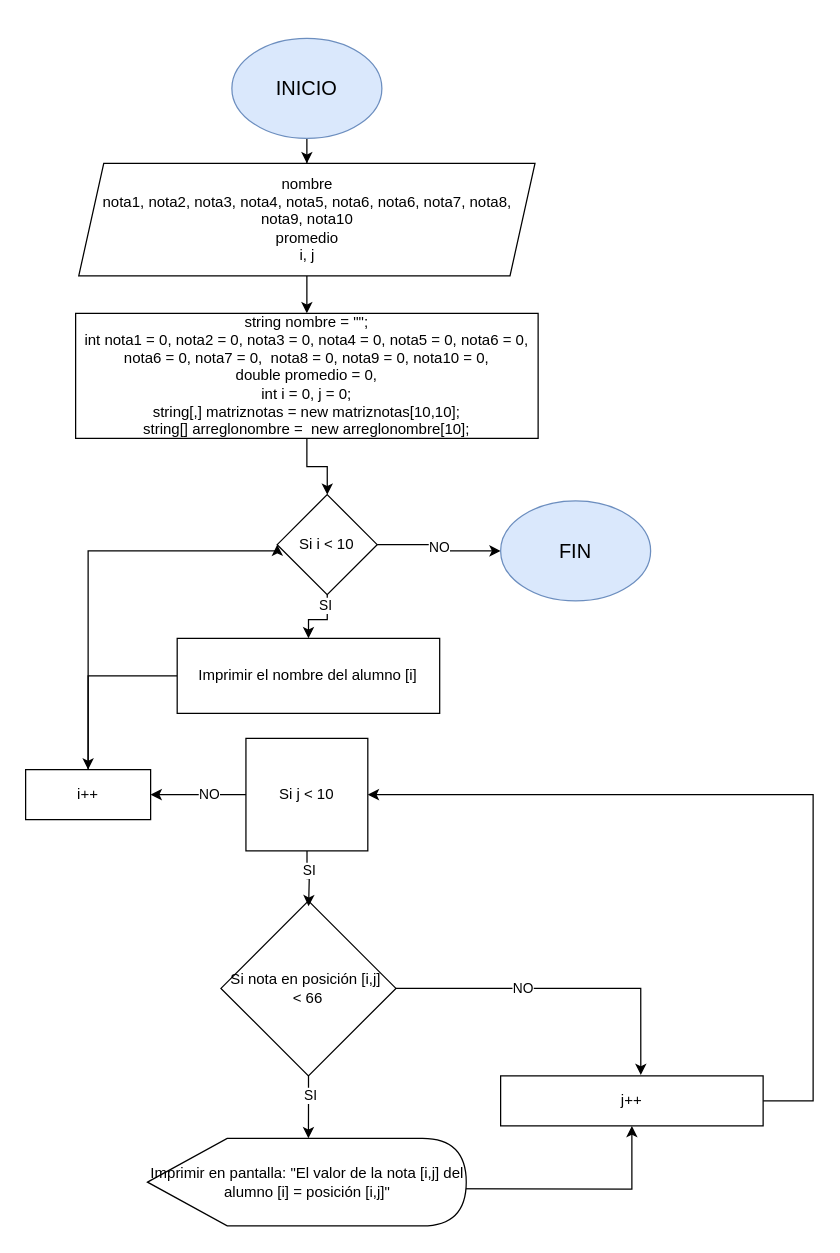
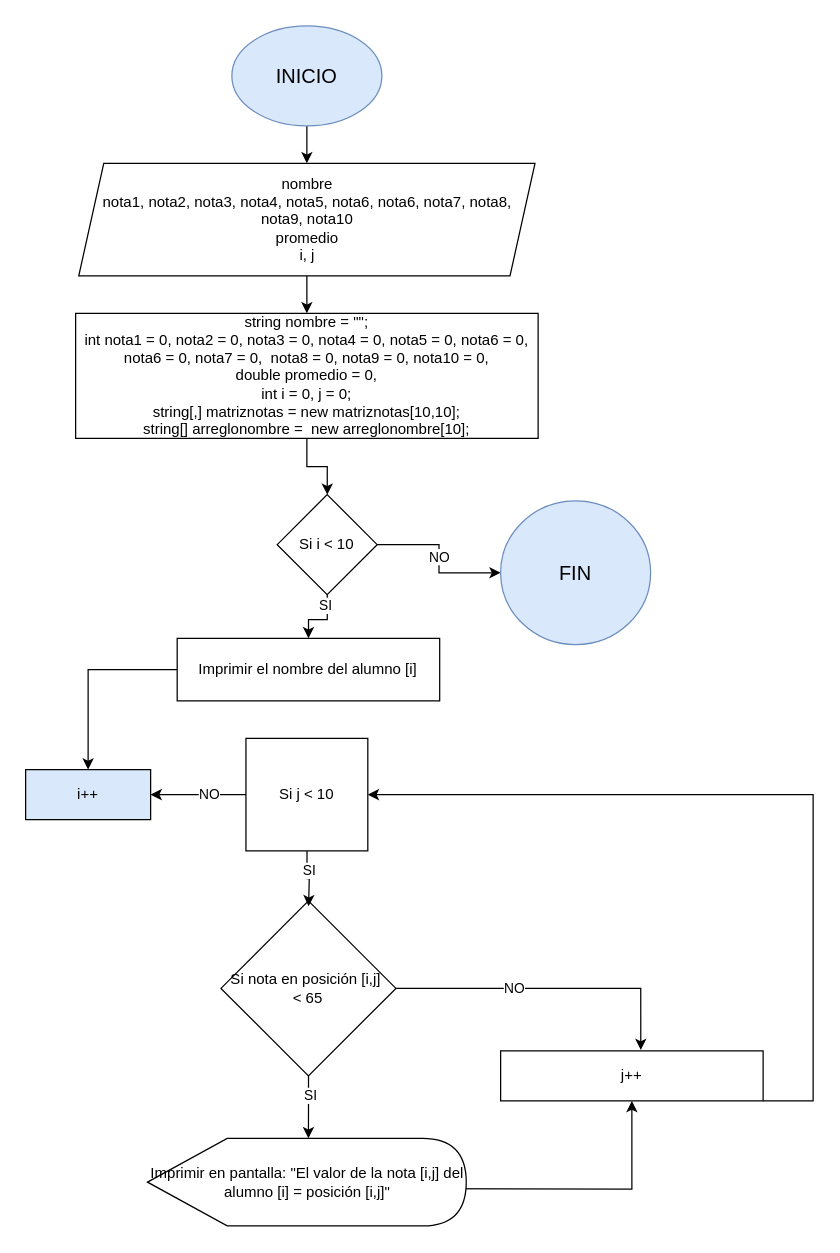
node "INICIO": moved (307, 88) -> (307, 76)
edge "i++" -> "Si i < 10": removed
node "FIN": size 150x100 -> 150x144
node "Imprimir el nombre del alumno [i]": size 263x75 -> 263x63
node "i++": fillcolor #ffffff -> #dae8fc
node "Si nota en posición [i,j] < 66": label "Si nota en posición [i,j] < 66" -> "Si nota en posición [i,j] < 65"
node "j++": moved (632, 1101) -> (632, 1076)
